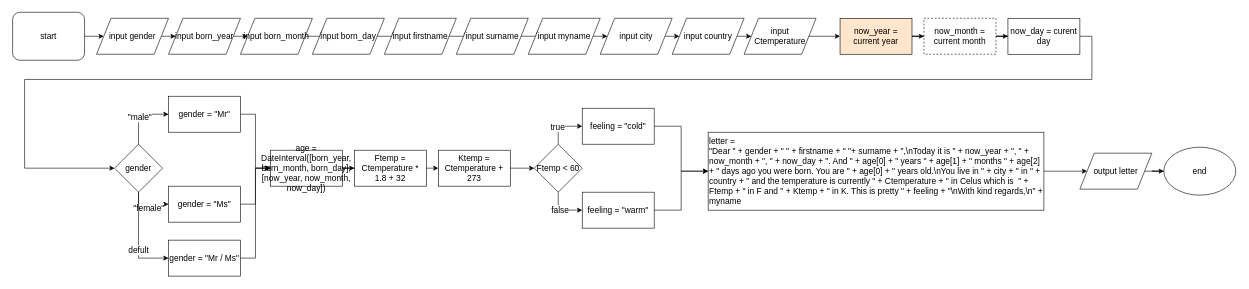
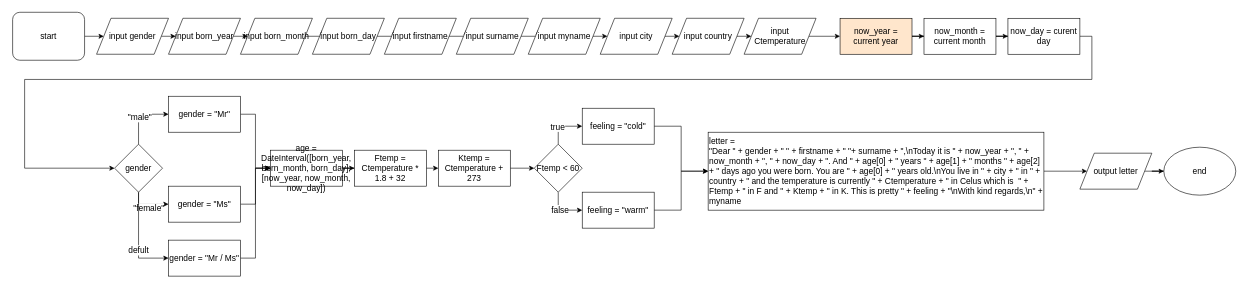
node "now_month = current month": style dashed -> solid
